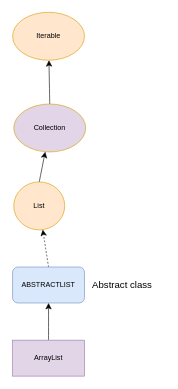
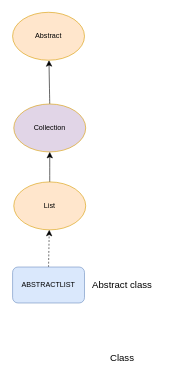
node "Iterable": label "Iterable" -> "Abstract"
node "List": size 51x48 -> 72x48
edge "ArrayList" -> "ABSTRACTLIST": removed
node "ArrayList": removed
node "Class": added
